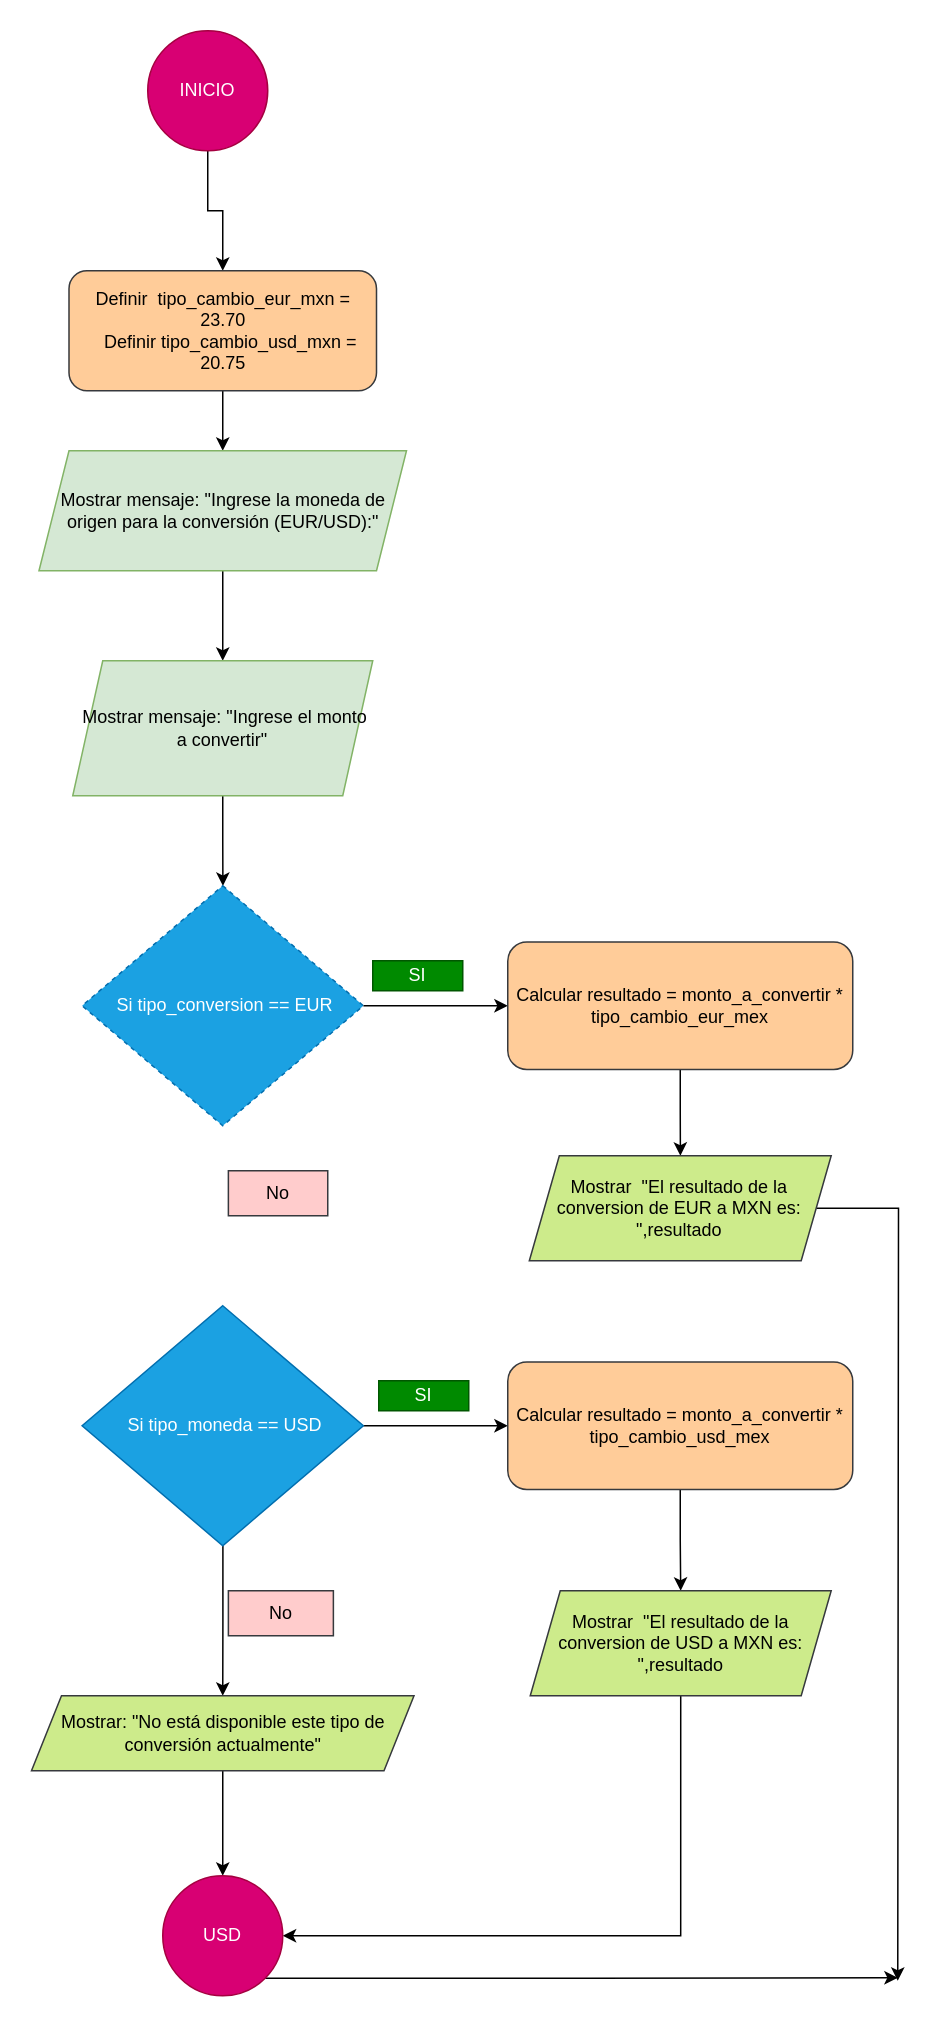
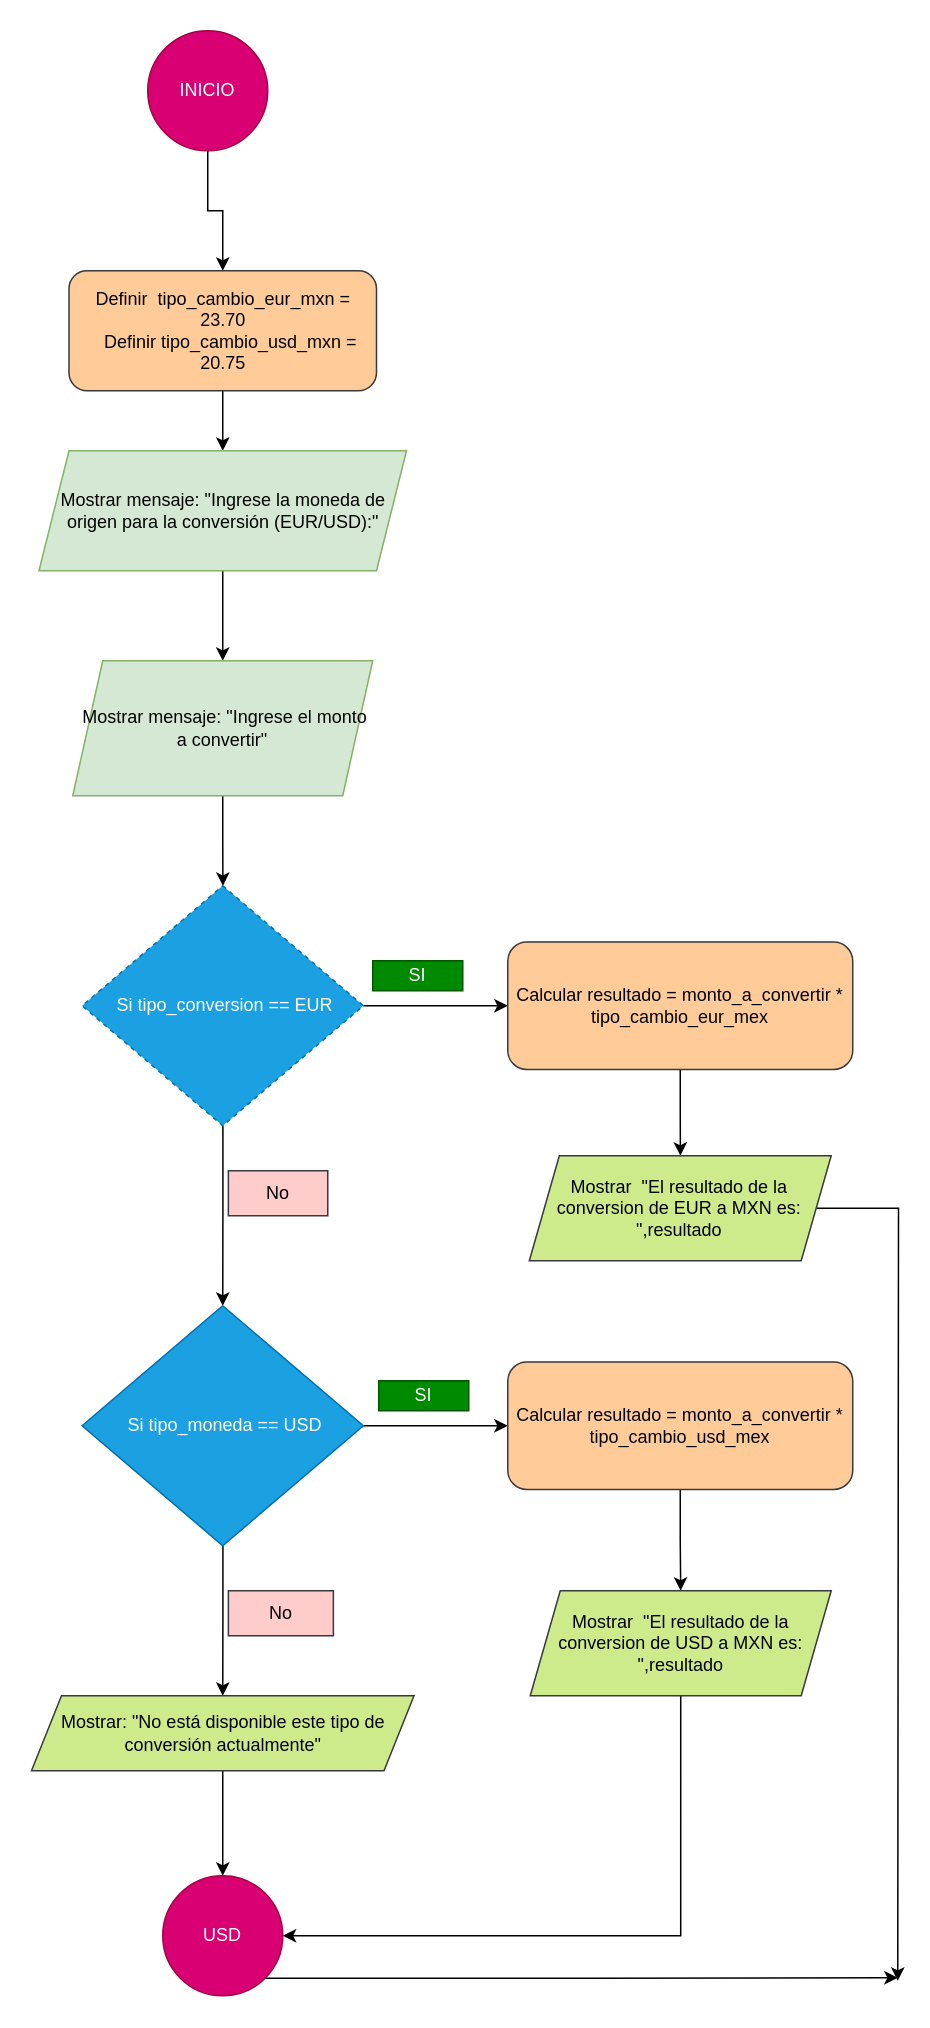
edge "Si tipo_conversion == EUR" -> "Si tipo_moneda == USD": added
